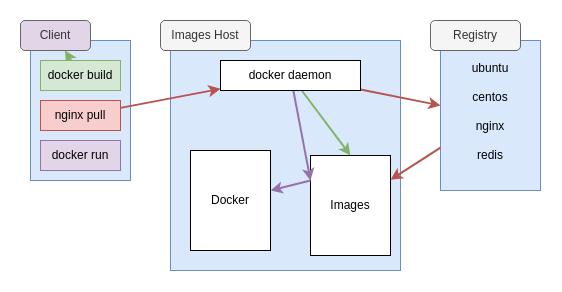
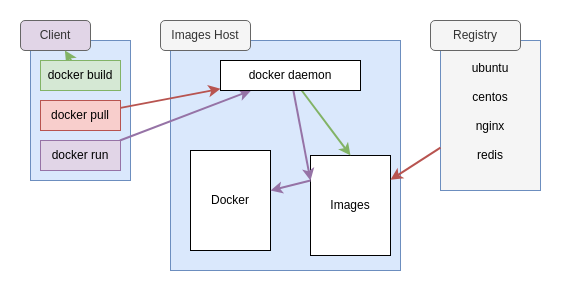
edge "docker daemon" -> "ubuntu centos nginx redis": removed
node "nginx pull": label "nginx pull" -> "docker pull"
node "ubuntu centos nginx redis": fillcolor #dae8fc -> #f5f5f5
edge "docker run" -> "docker daemon": added
